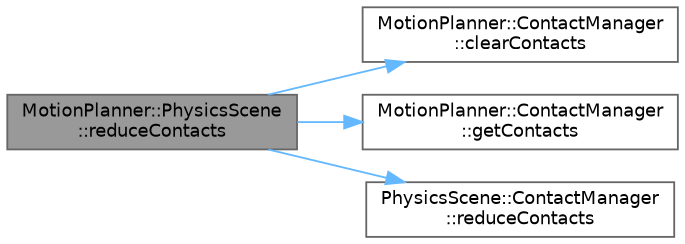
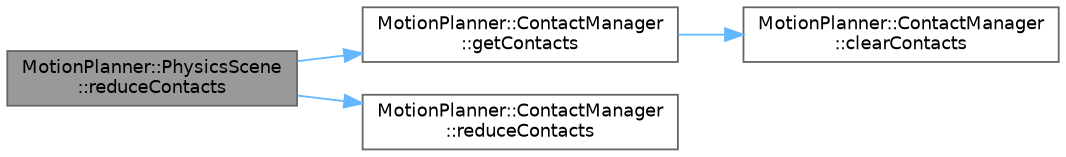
edge "MotionPlanner::PhysicsScene ::reduceContacts" -> "MotionPlanner::ContactManager ::clearContacts": now "MotionPlanner::ContactManager ::getContacts" -> "MotionPlanner::ContactManager ::clearContacts"
node "PhysicsScene::ContactManager ::reduceContacts": label "PhysicsScene::ContactManager ::reduceContacts" -> "MotionPlanner::ContactManager ::reduceContacts"
